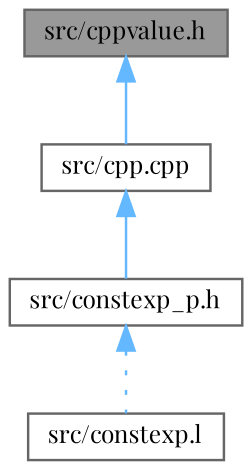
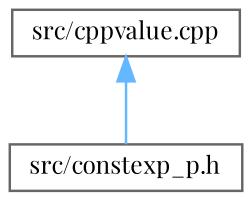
node "src/cppvalue.h": removed
node "src/cpp.cpp": label "src/cpp.cpp" -> "src/cppvalue.cpp"
node "src/constexp.l": removed
